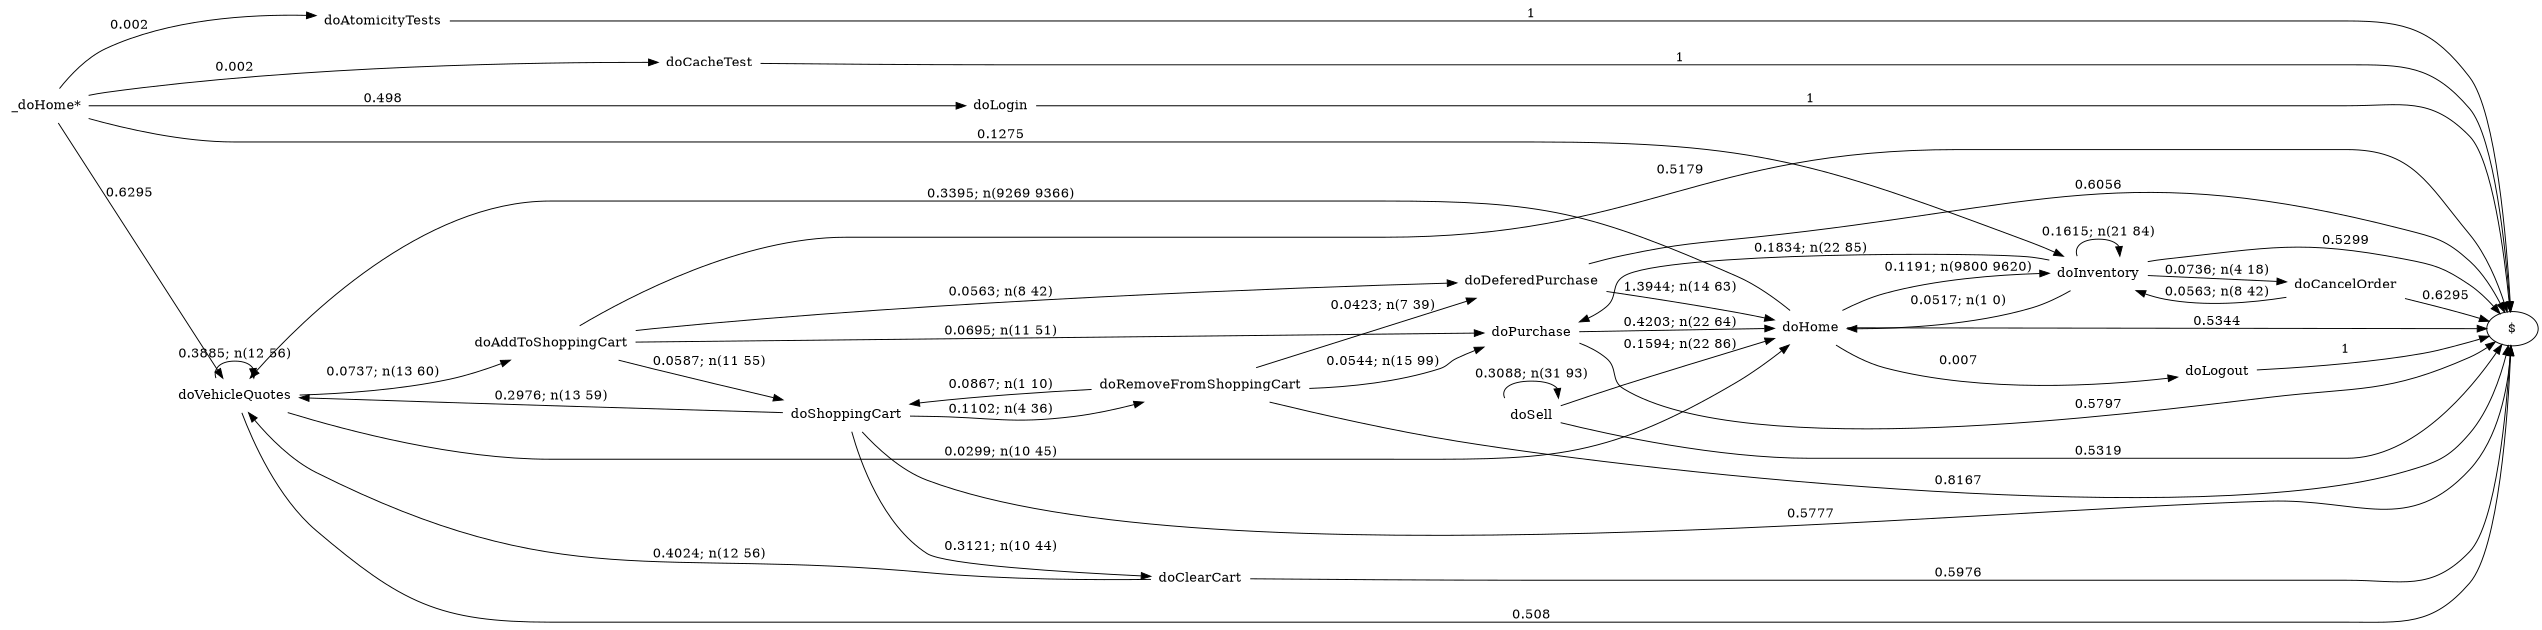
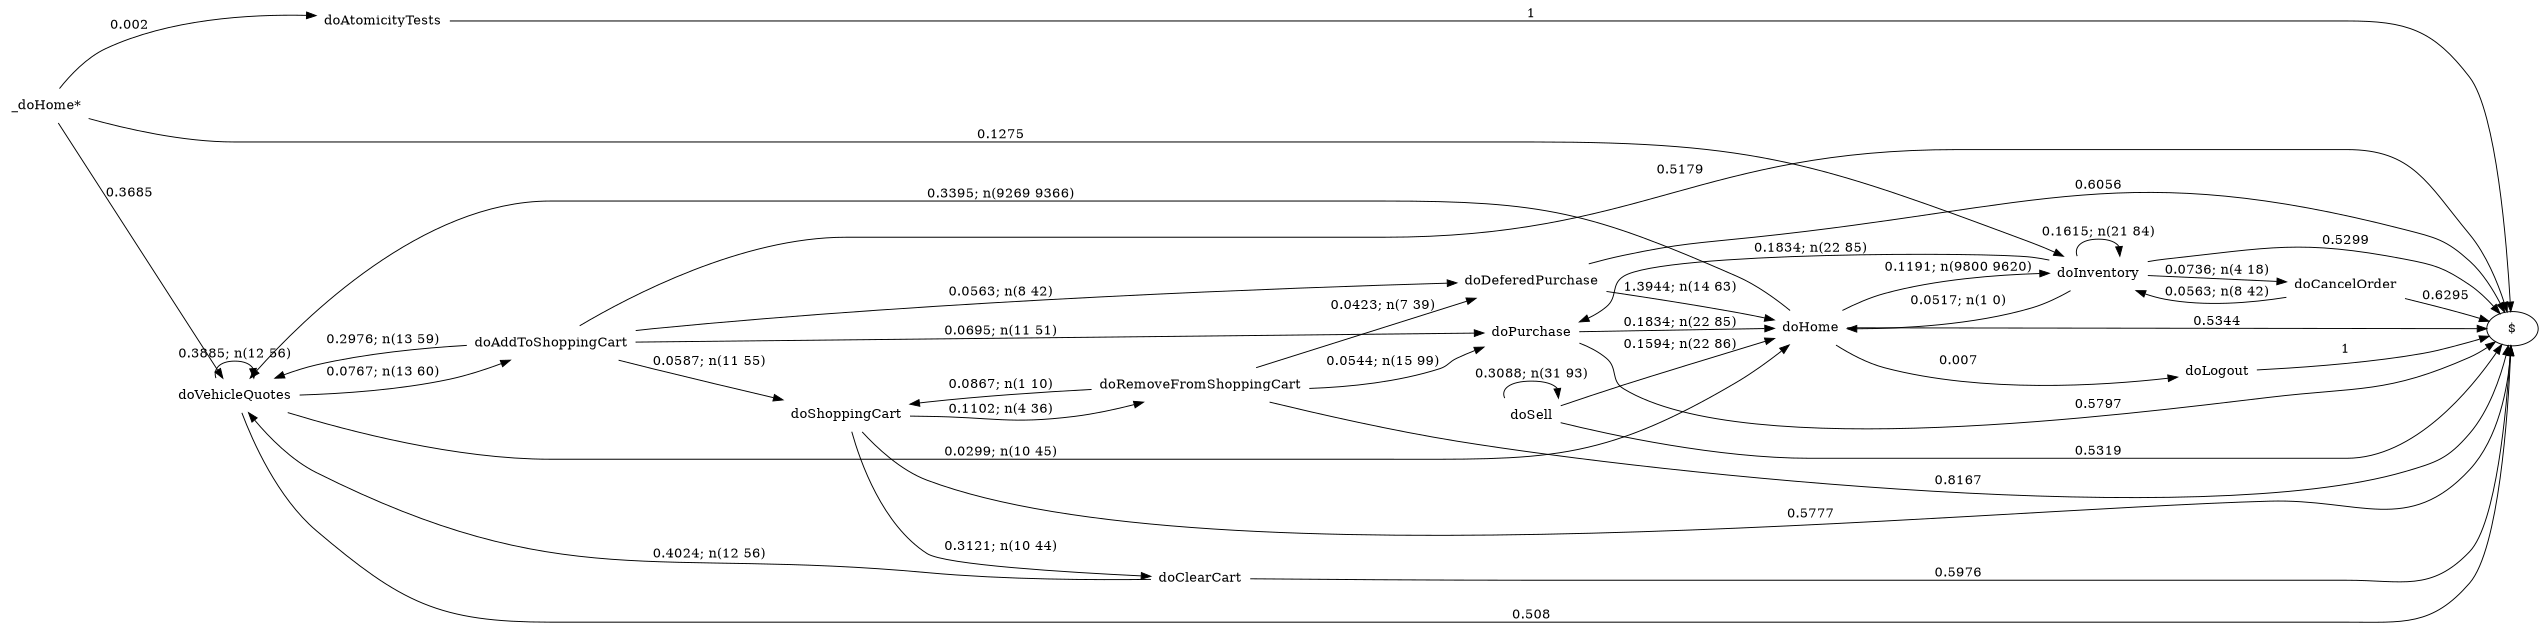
node "doCacheTest": removed
node "doLogin": removed
edge "_doHome*" -> "doVehicleQuotes": label "0.6295" -> "0.3685"
edge "doPurchase" -> "doHome": label "0.4203; n(22 64)" -> "0.1834; n(22 85)"
edge "doVehicleQuotes" -> "doAddToShoppingCart": label "0.0737; n(13 60)" -> "0.0767; n(13 60)"
edge "doShoppingCart" -> "doVehicleQuotes": now "doAddToShoppingCart" -> "doVehicleQuotes"
